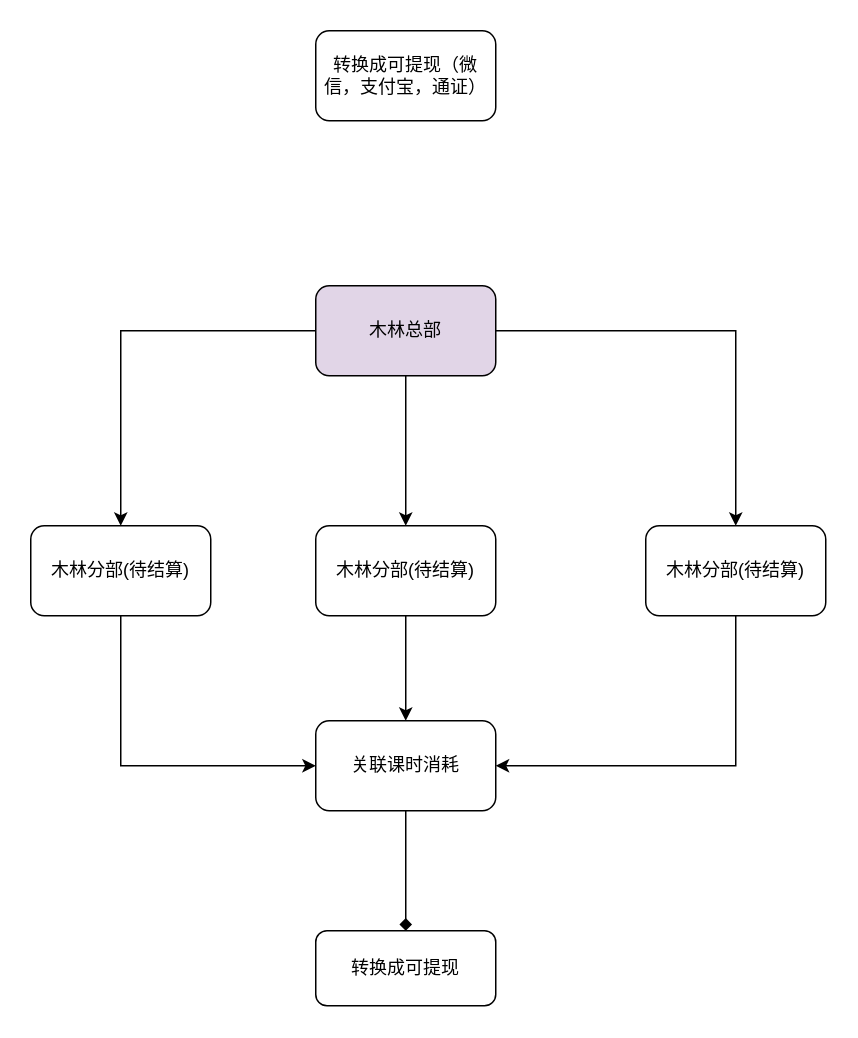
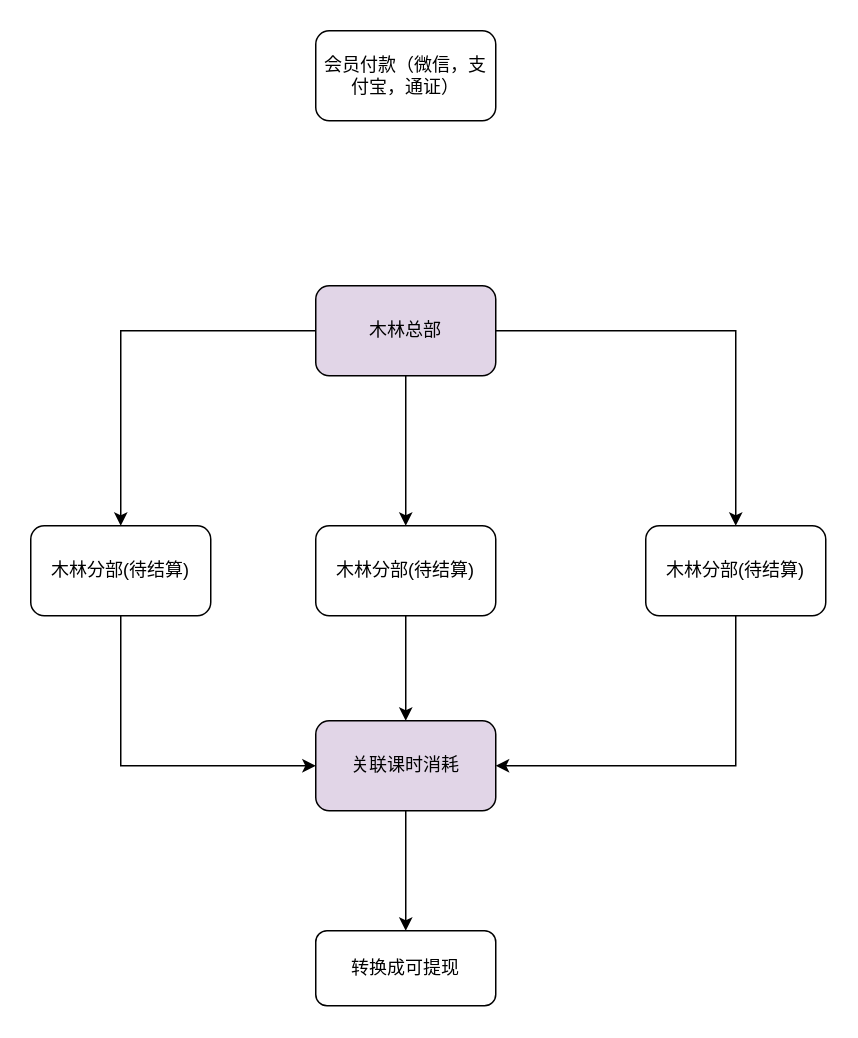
node "转换成可提现（微信，支付宝，通证）": label "转换成可提现（微信，支付宝，通证）" -> "会员付款（微信，支付宝，通证）"
node "关联课时消耗": fillcolor #ffffff -> #e1d5e7
edge "关联课时消耗" -> "转换成可提现": arrowhead diamond -> classic
